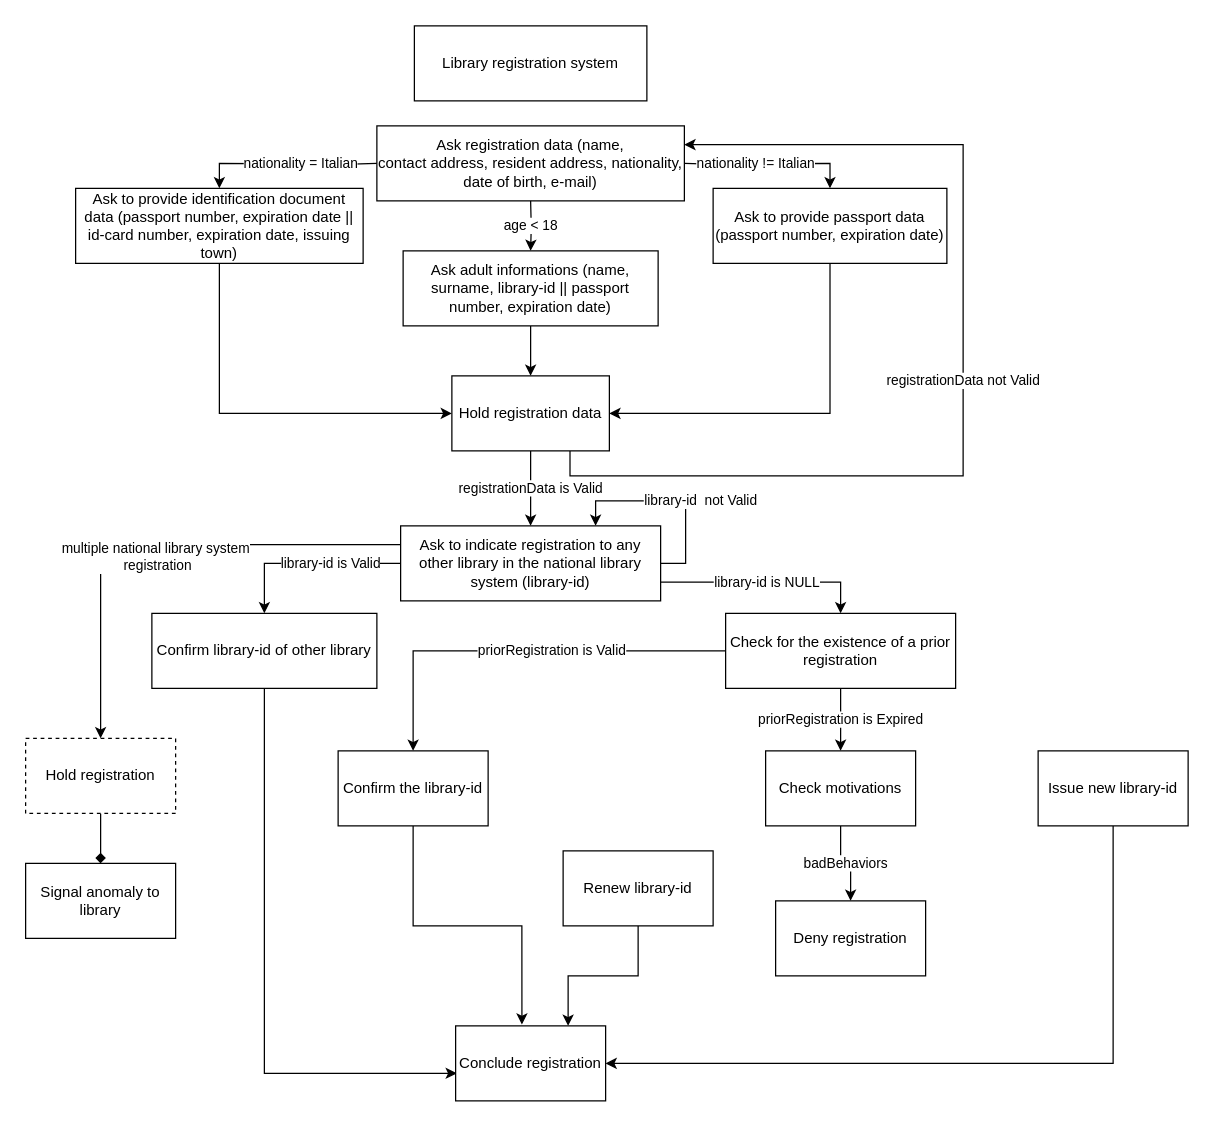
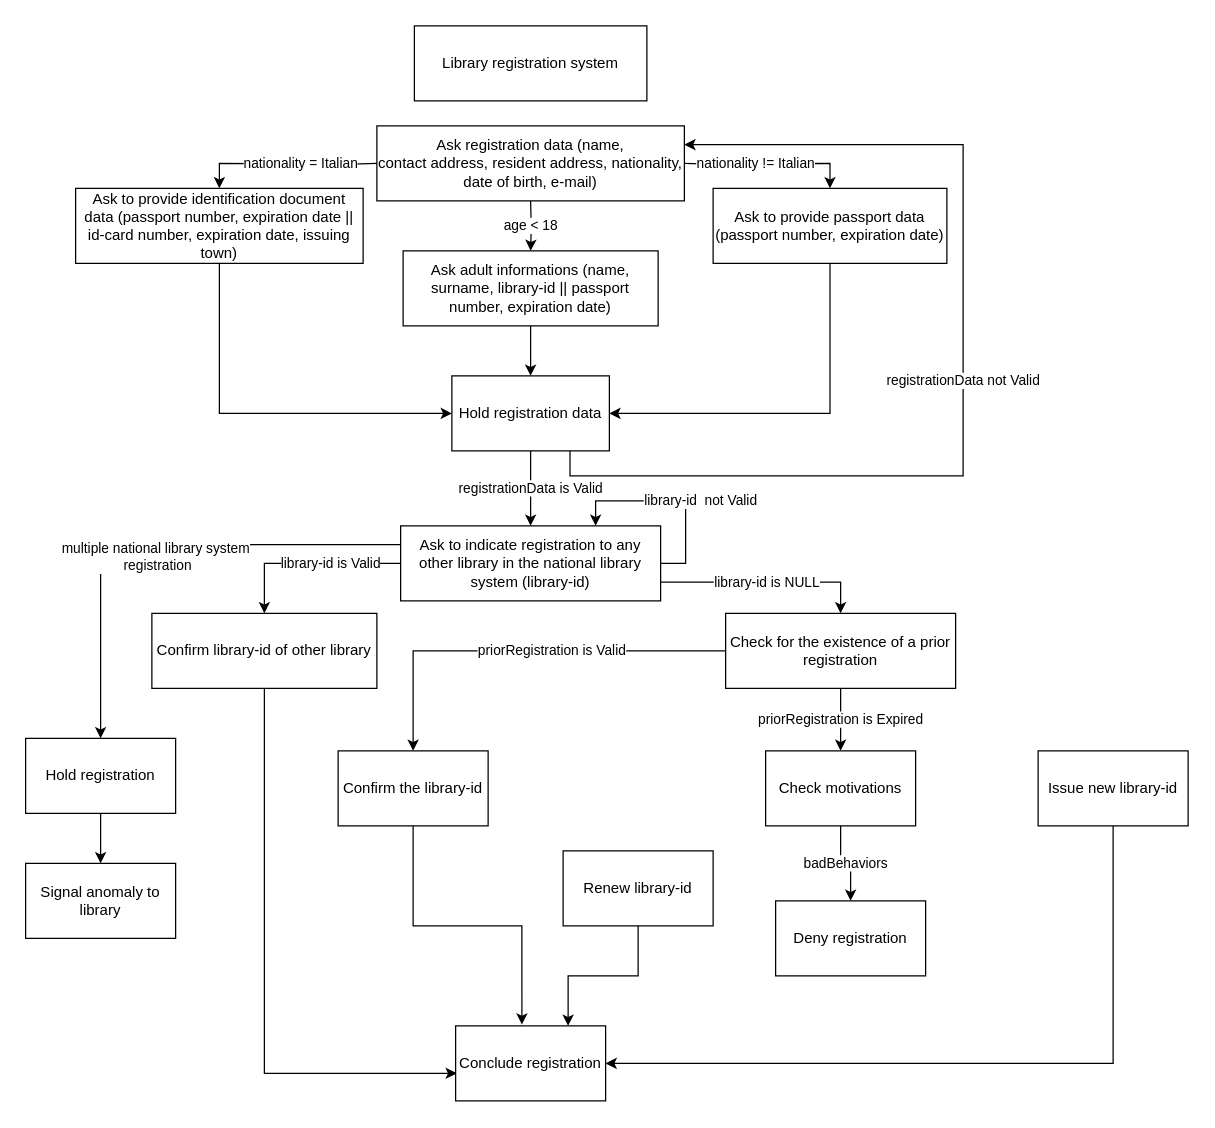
node "Hold registration": style dashed -> solid
edge "Hold registration" -> "Signal anomaly to library": arrowhead diamond -> classic
